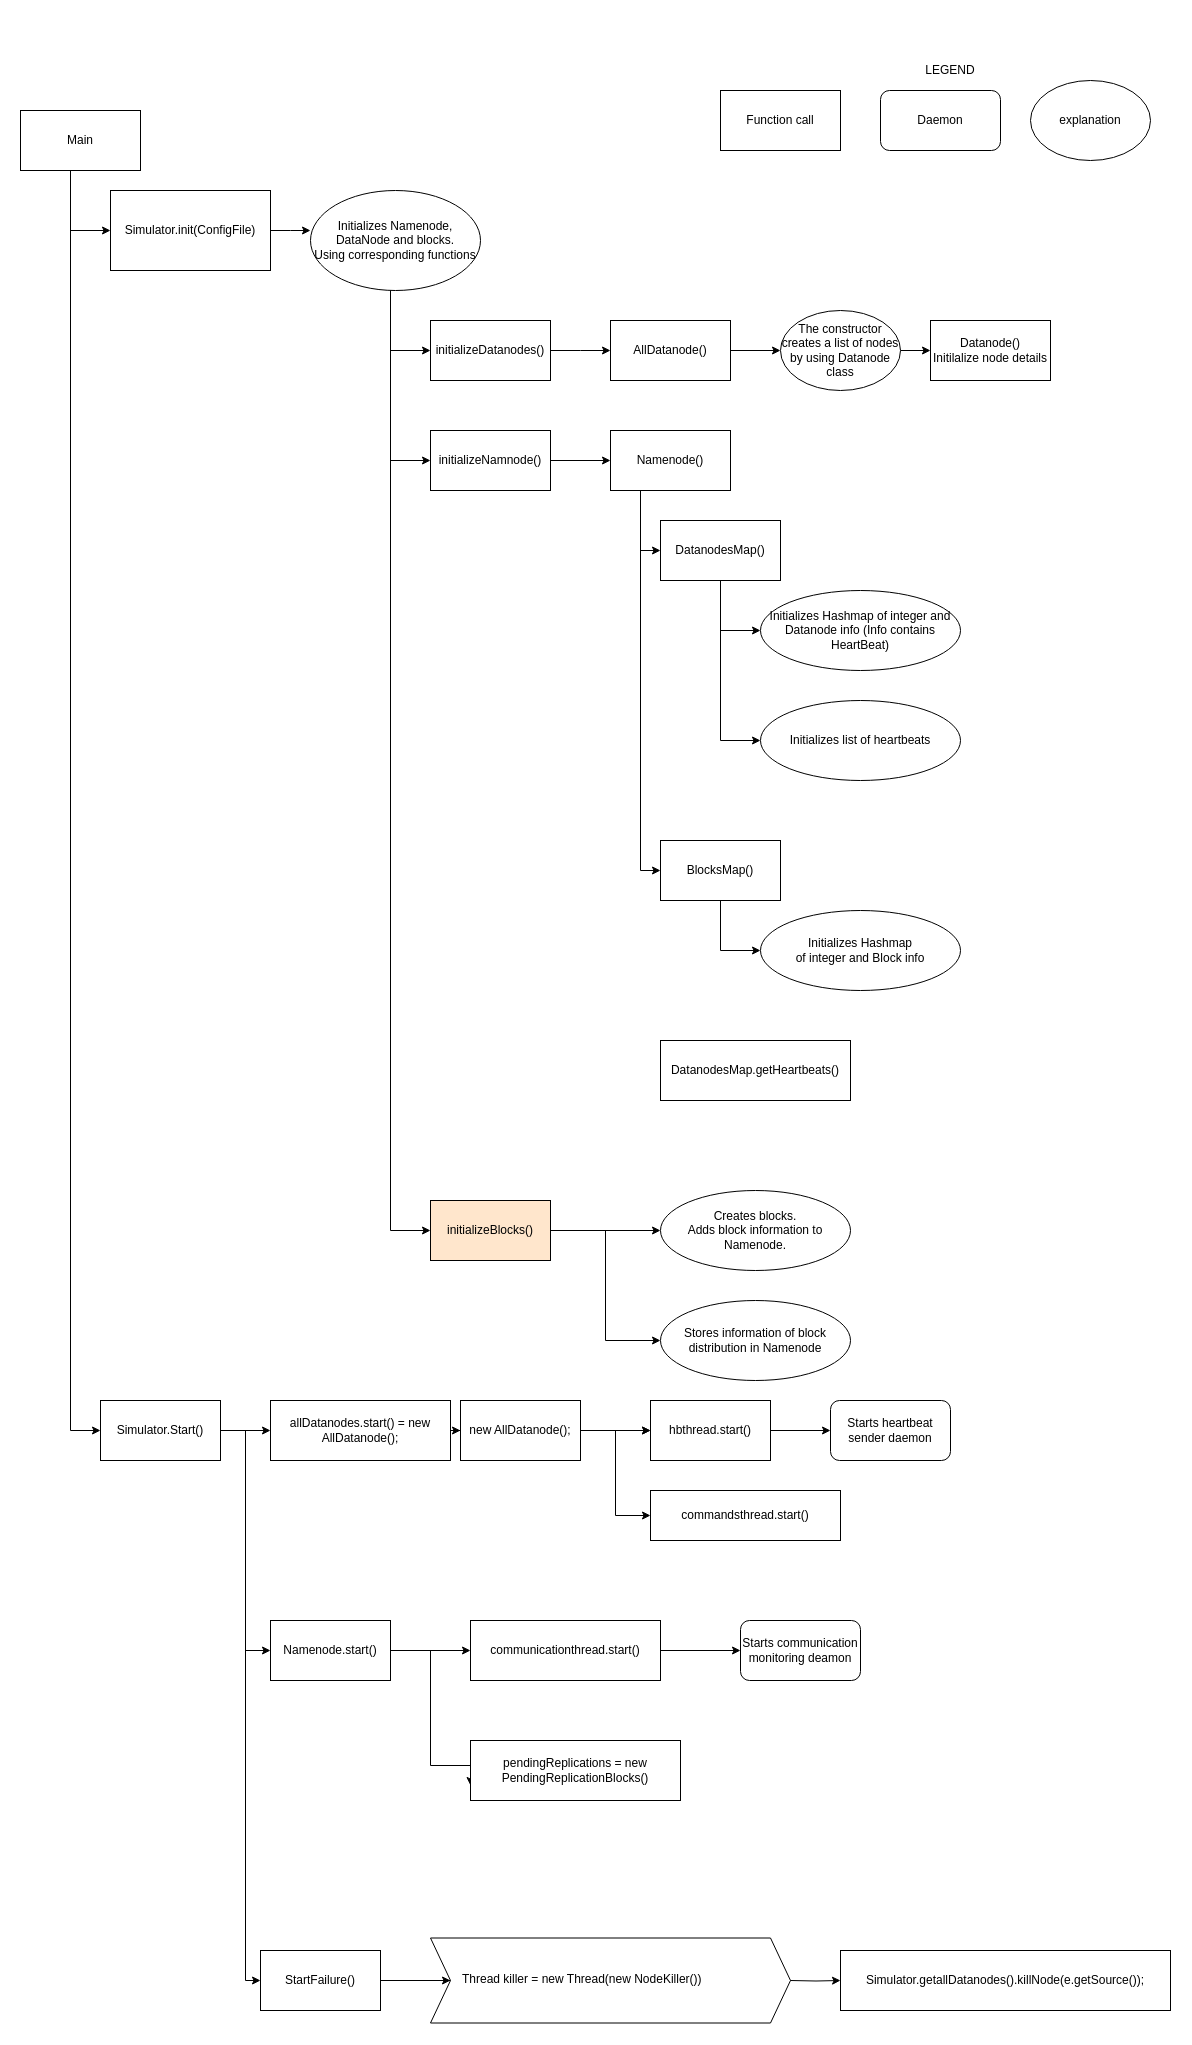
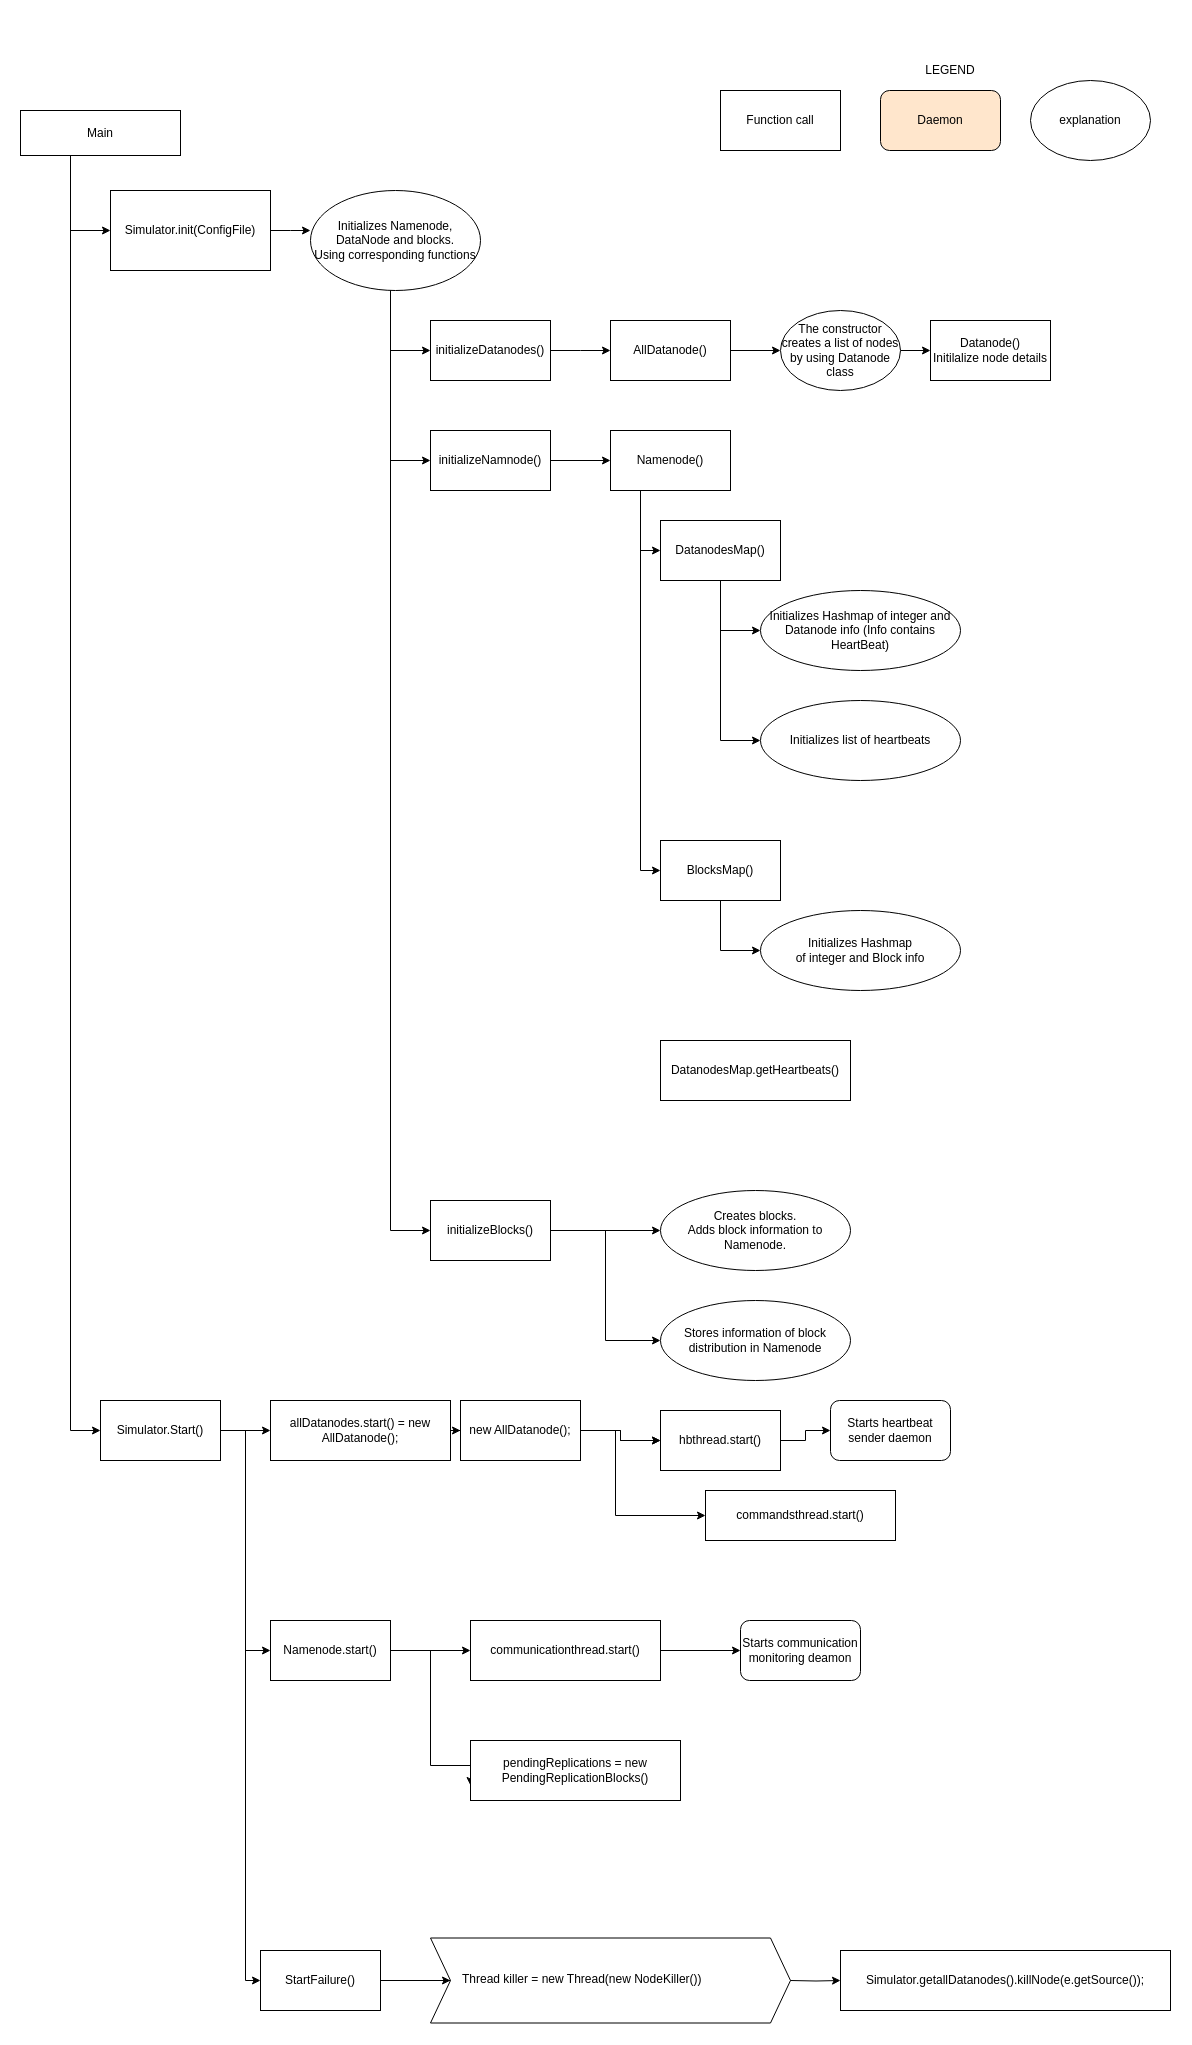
node "Daemon": fillcolor #ffffff -> #ffe6cc
node "Main": size 120x60 -> 160x45
node "initializeBlocks()": fillcolor #ffe6cc -> #ffffff
node "hbthread.start()": moved (711, 1431) -> (721, 1441)
node "commandsthread.start()": moved (746, 1516) -> (801, 1516)
